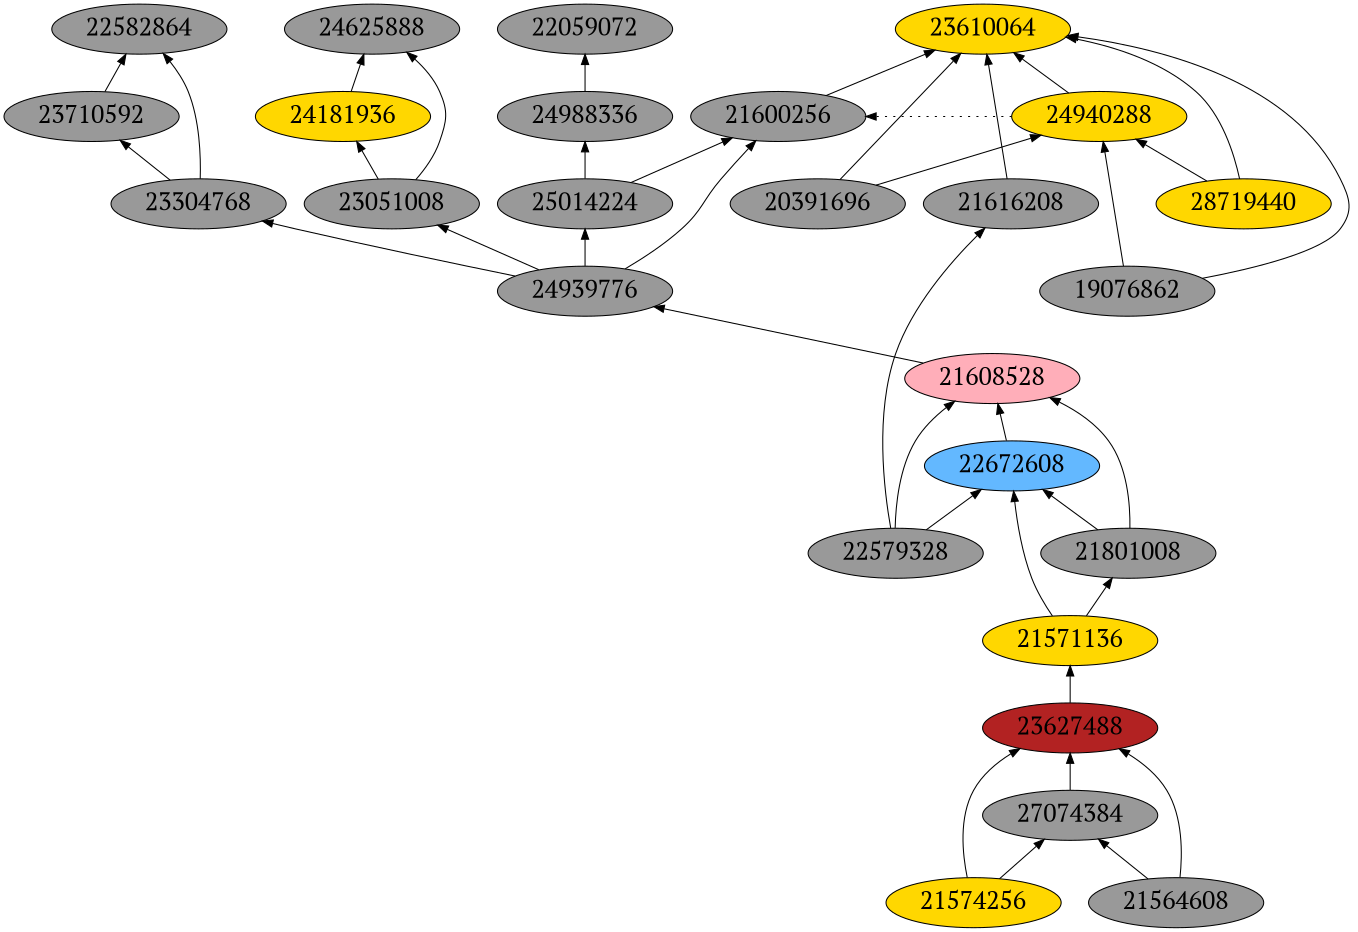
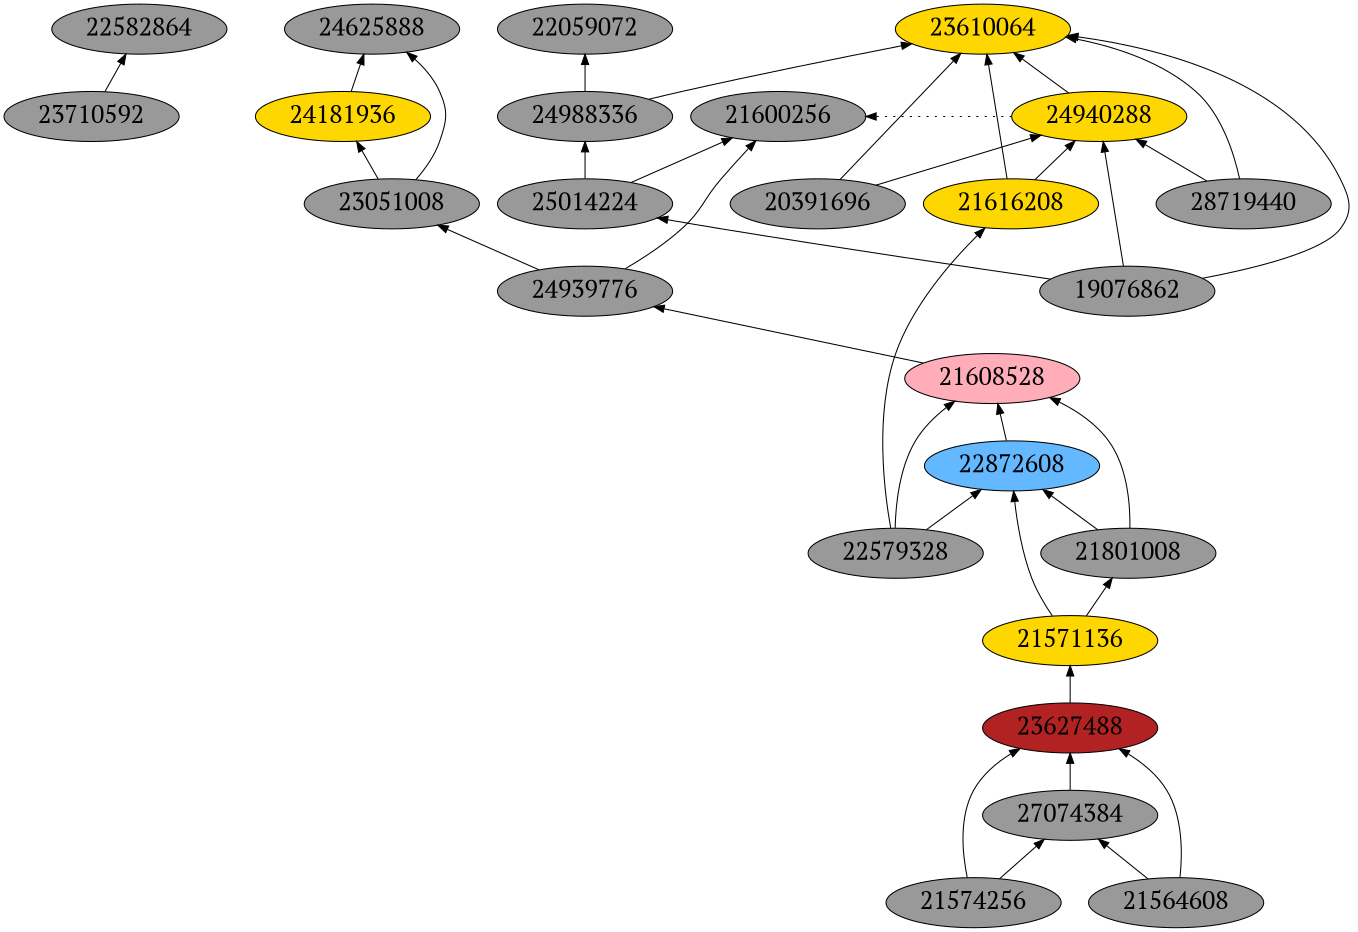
edge "21600256" -> "23610064": now "24988336" -> "23610064"
edge "21616208" -> "24940288": added
node "23304768": removed
node "21616208": fillcolor grey60 -> gold
node "28719440": fillcolor gold -> grey60
edge "24939776" -> "25014224": now "19076862" -> "25014224"
node "22672608": label "22672608" -> "22872608"
node "21574256": fillcolor gold -> grey60
